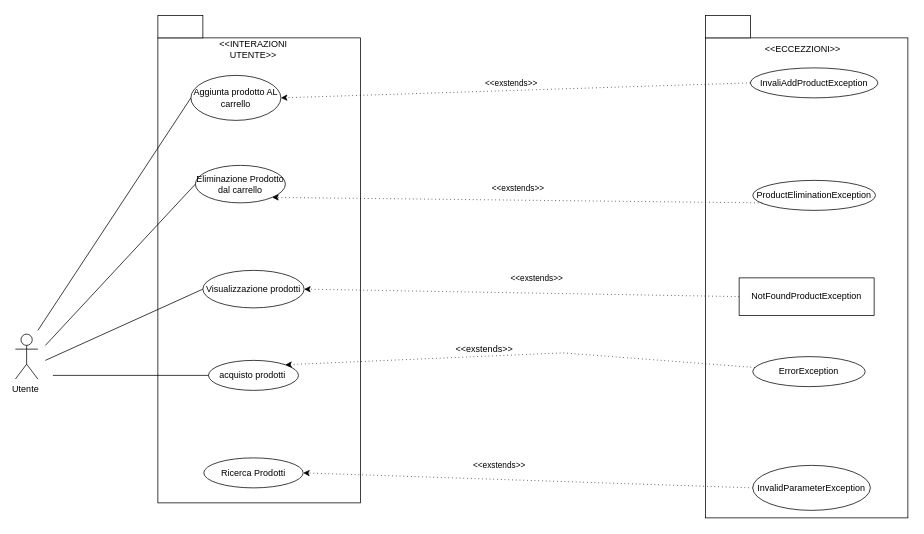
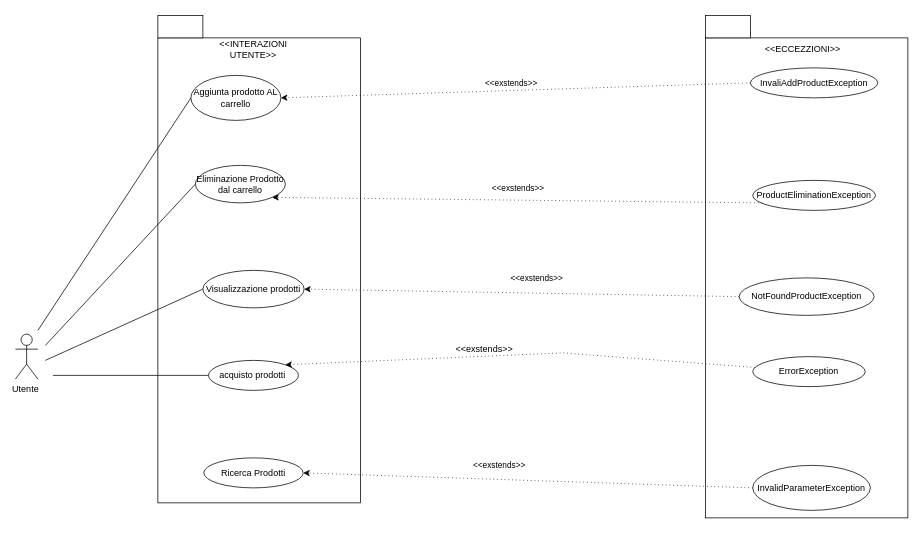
node "NotFoundProductException": shape rectangle -> ellipse
